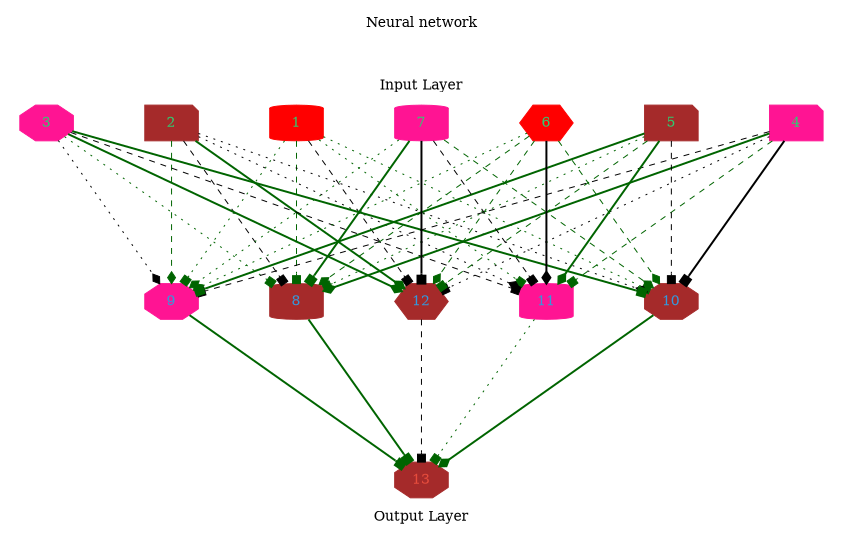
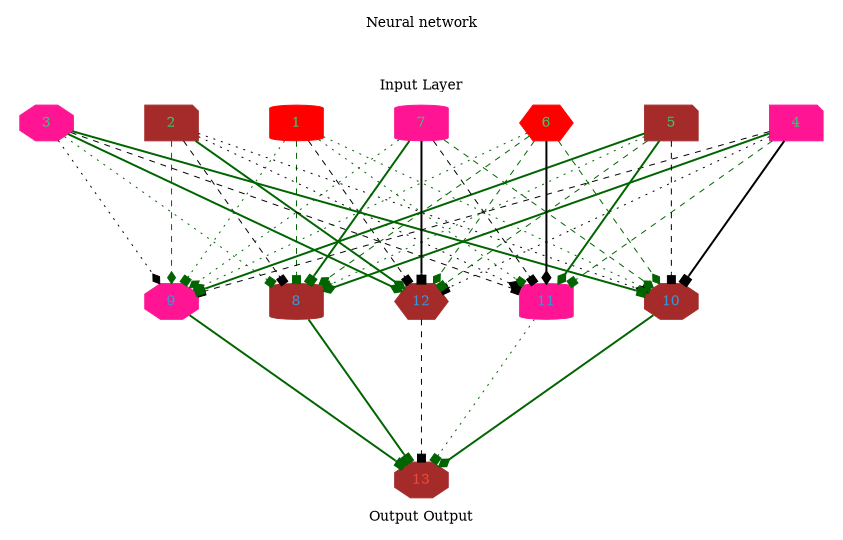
cluster "Output Layer": label "Output Layer" -> "Output Output"
